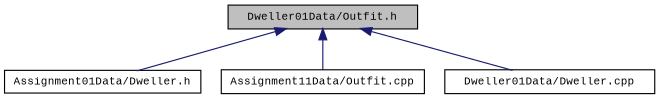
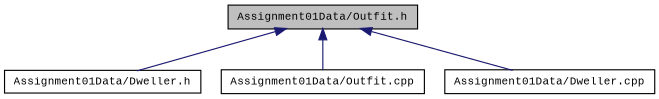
node "Dweller01Data/Outfit.h": label "Dweller01Data/Outfit.h" -> "Assignment01Data/Outfit.h"
node "Assignment11Data/Outfit.cpp": label "Assignment11Data/Outfit.cpp" -> "Assignment01Data/Outfit.cpp"
node "Dweller01Data/Dweller.cpp": label "Dweller01Data/Dweller.cpp" -> "Assignment01Data/Dweller.cpp"
